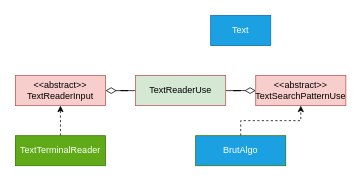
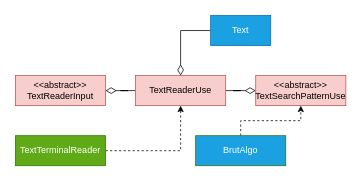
edge "Text" -> "TextReaderUse": added
node "TextReaderUse": fillcolor #d5e8d4 -> #f8cecc
edge "TextTerminalReader" -> "<<abstract>> TextReaderInput": now "TextTerminalReader" -> "TextReaderUse"
